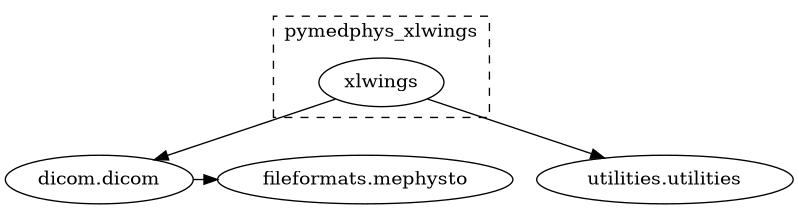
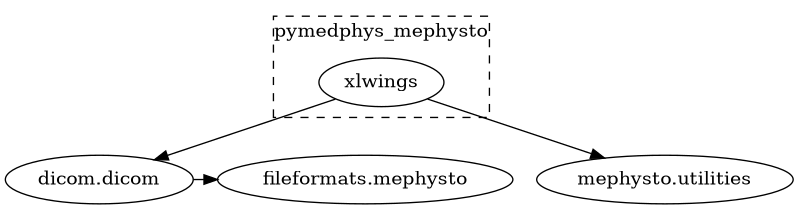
cluster "pymedphys_xlwings": label "pymedphys_xlwings" -> "pymedphys_mephysto"
node "utilities.utilities": label "utilities.utilities" -> "mephysto.utilities"
